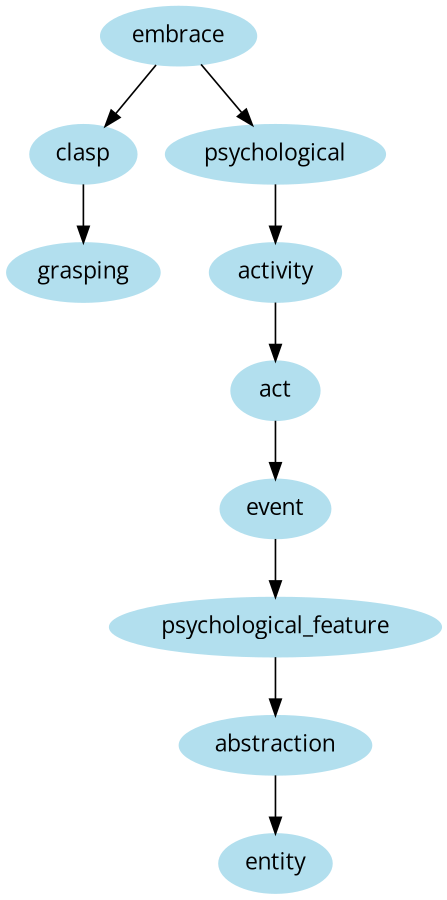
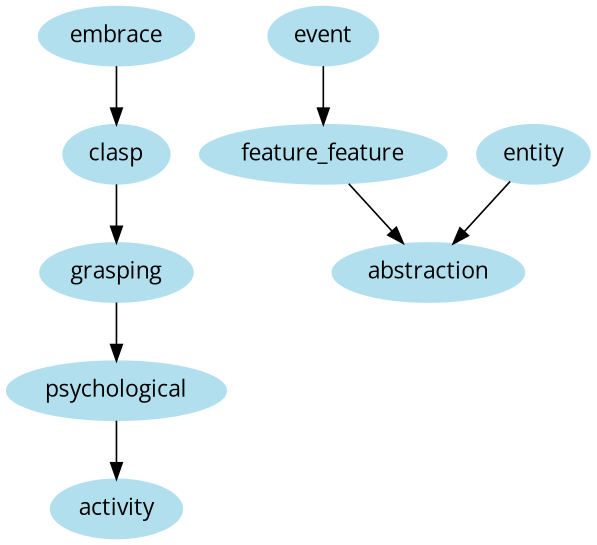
edge "embrace" -> "psychological": now "grasping" -> "psychological"
node "act": removed
node "psychological_feature": label "psychological_feature" -> "feature_feature"
edge "abstraction" -> "entity": reversed
